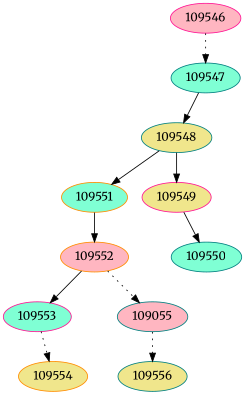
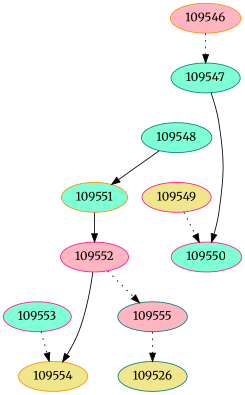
node "109546": color deeppink -> darkorange
edge "109547" -> "109548": now "109547" -> "109550"
node "109548": fillcolor khaki -> aquamarine
edge "109548" -> "109549": removed
edge "109549" -> "109550": style solid -> dotted
node "109552": color darkorange -> deeppink
node "109550": color teal -> deeppink
edge "109552" -> "109553": now "109552" -> "109554"
node "109055": label "109055" -> "109555"
node "109556": label "109556" -> "109526"
